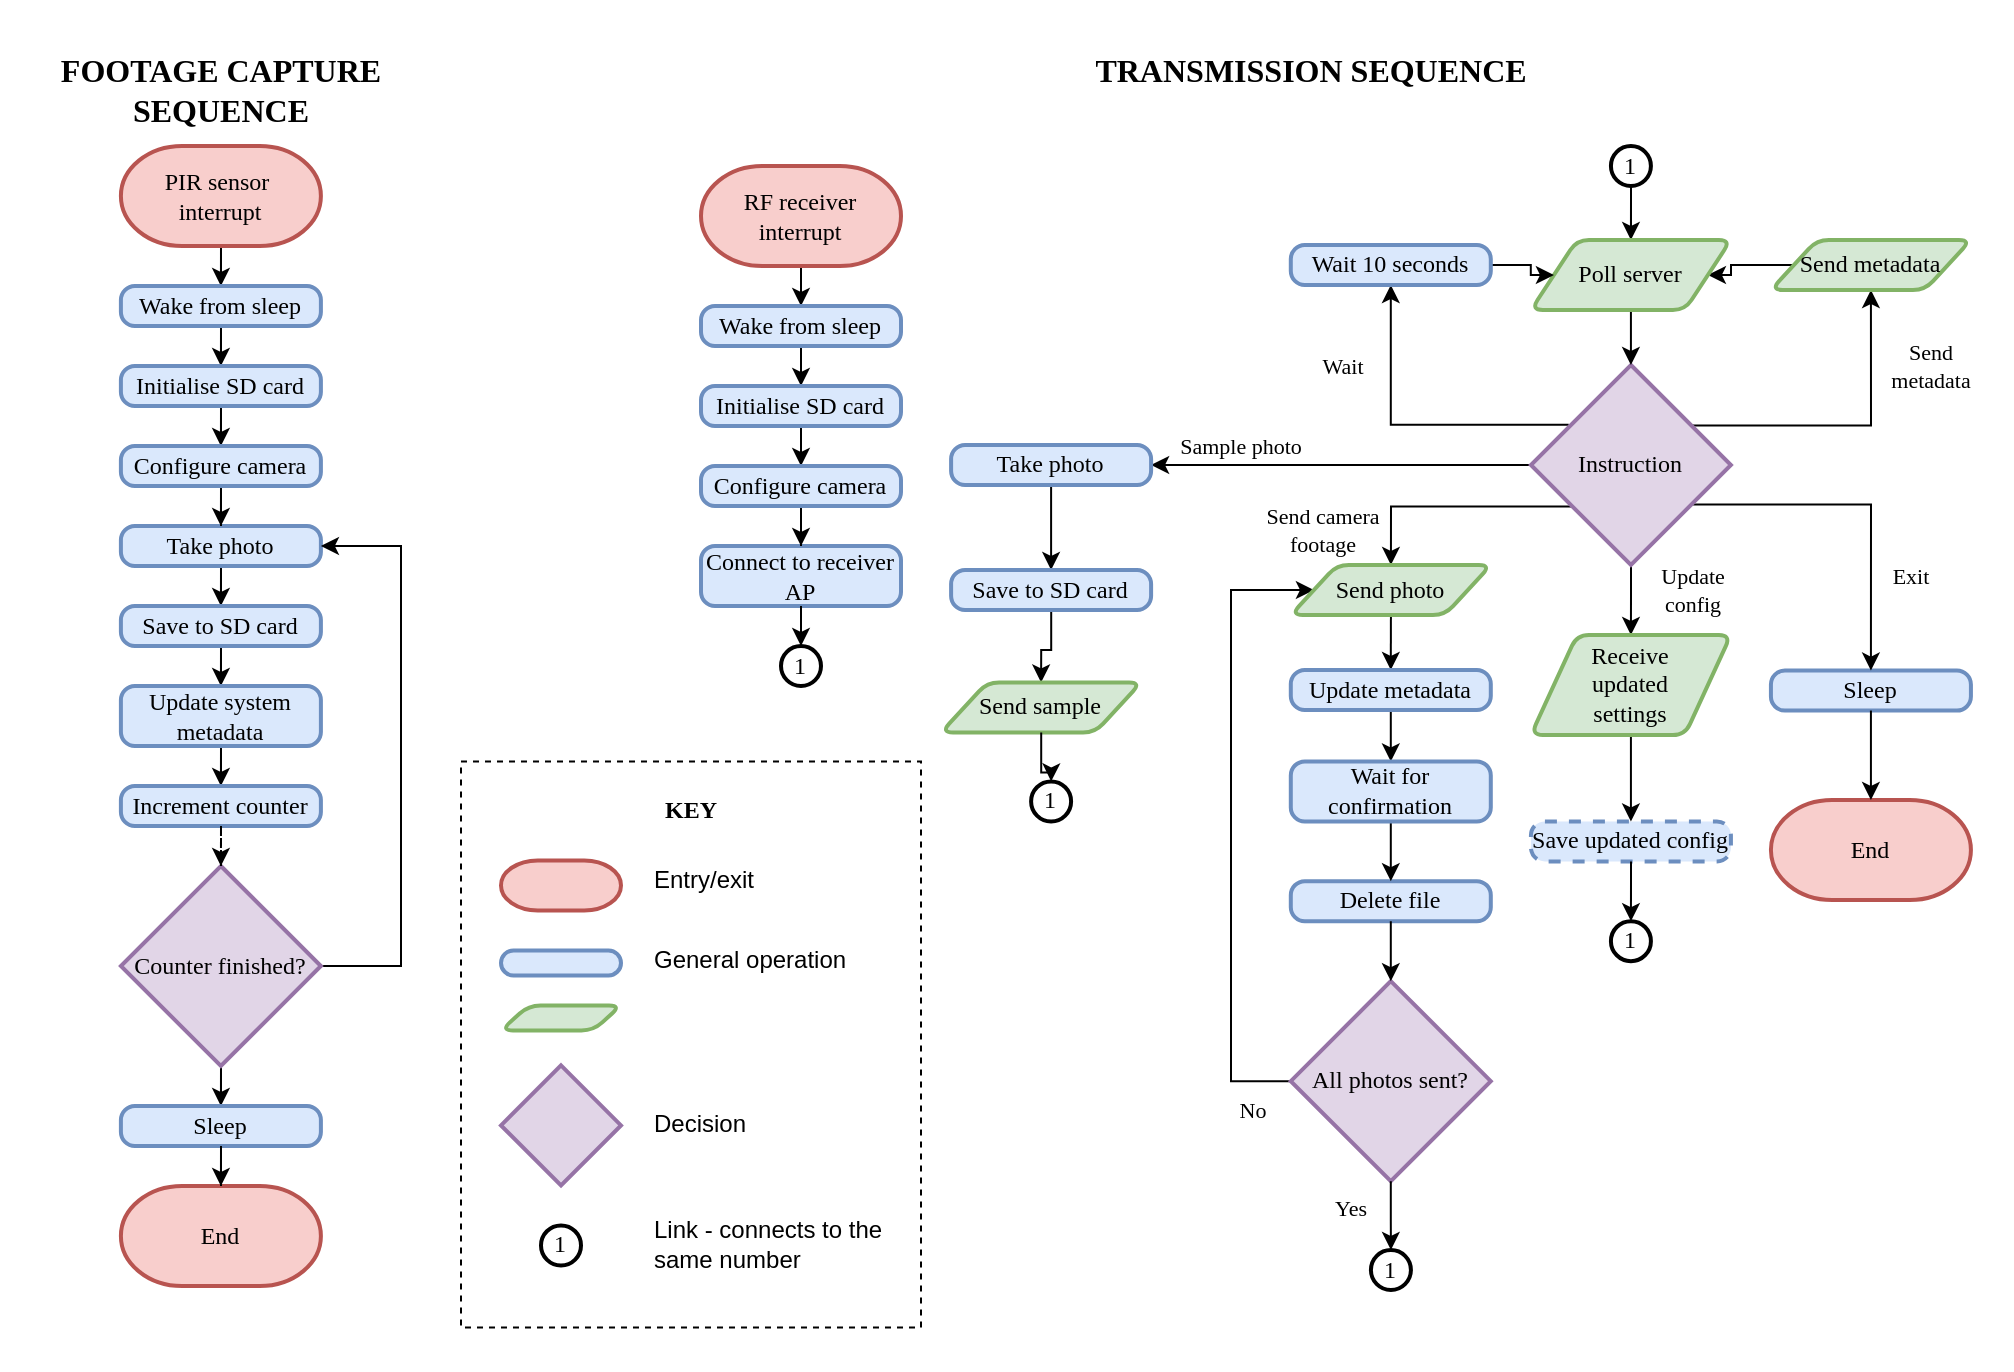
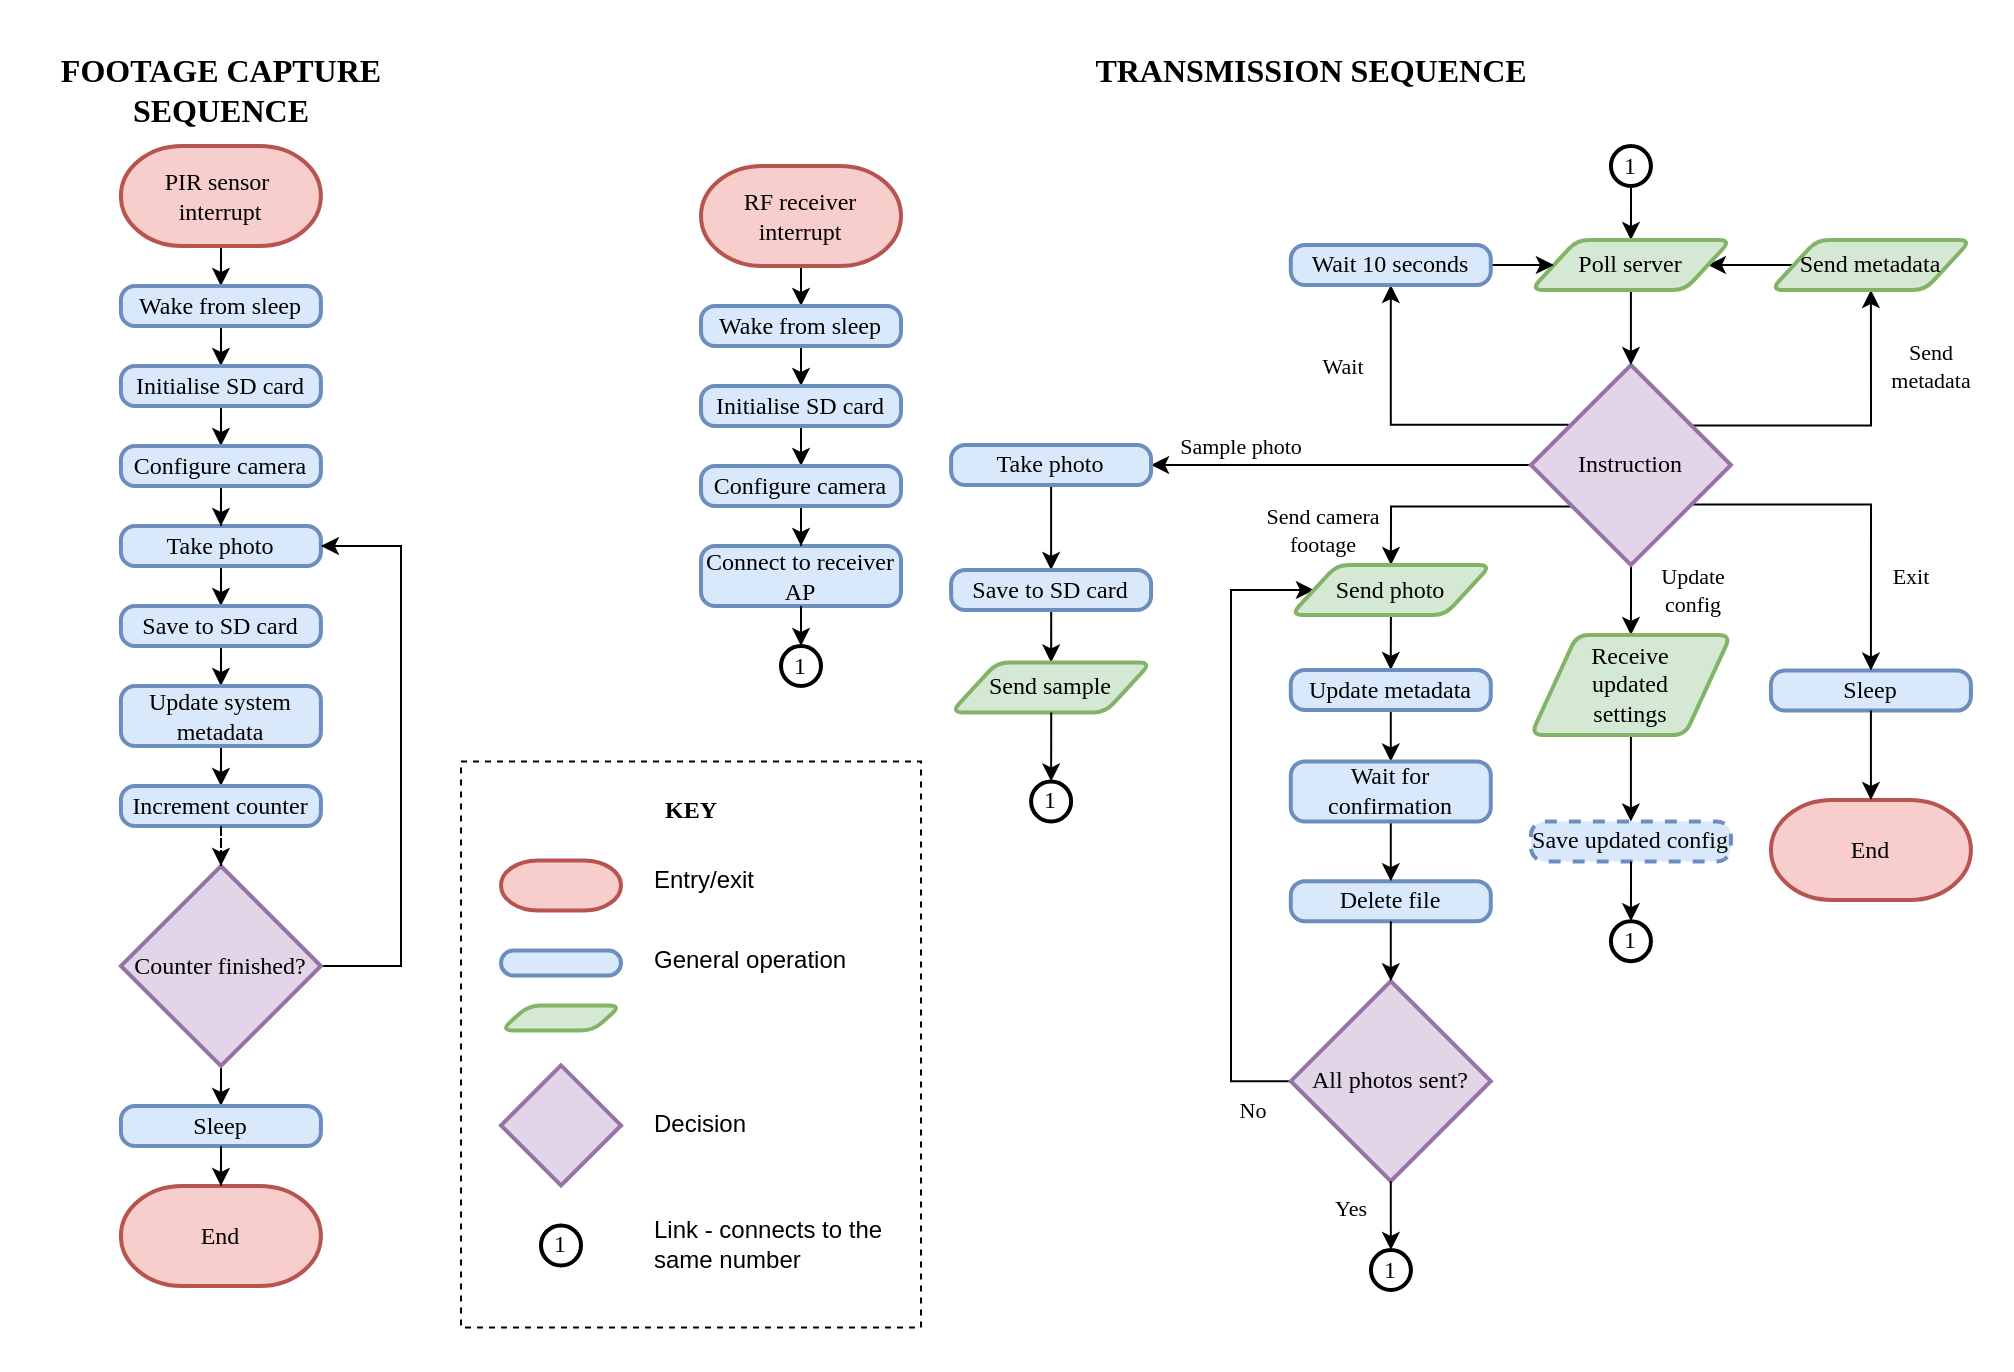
node "Poll server": size 200x70 -> 200x50
node "Send sample": moved (1041, 708) -> (1051, 688)
